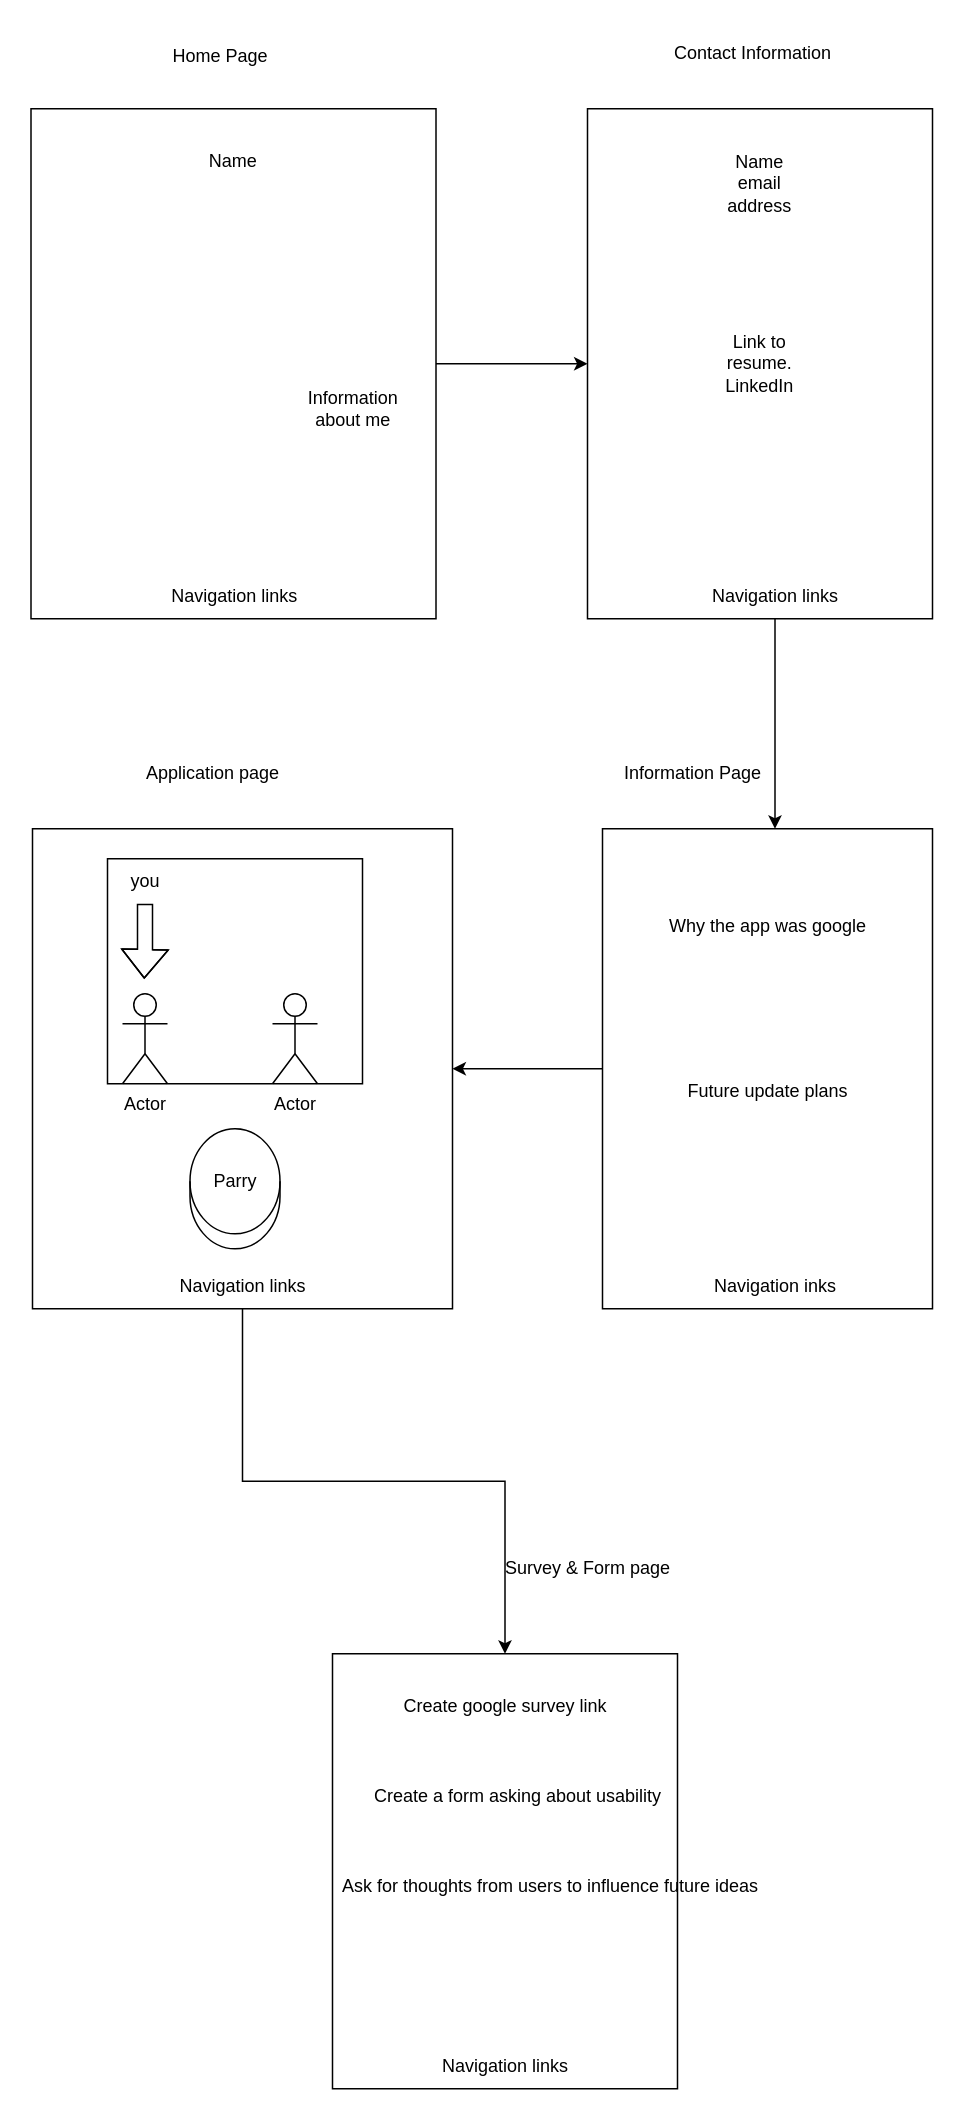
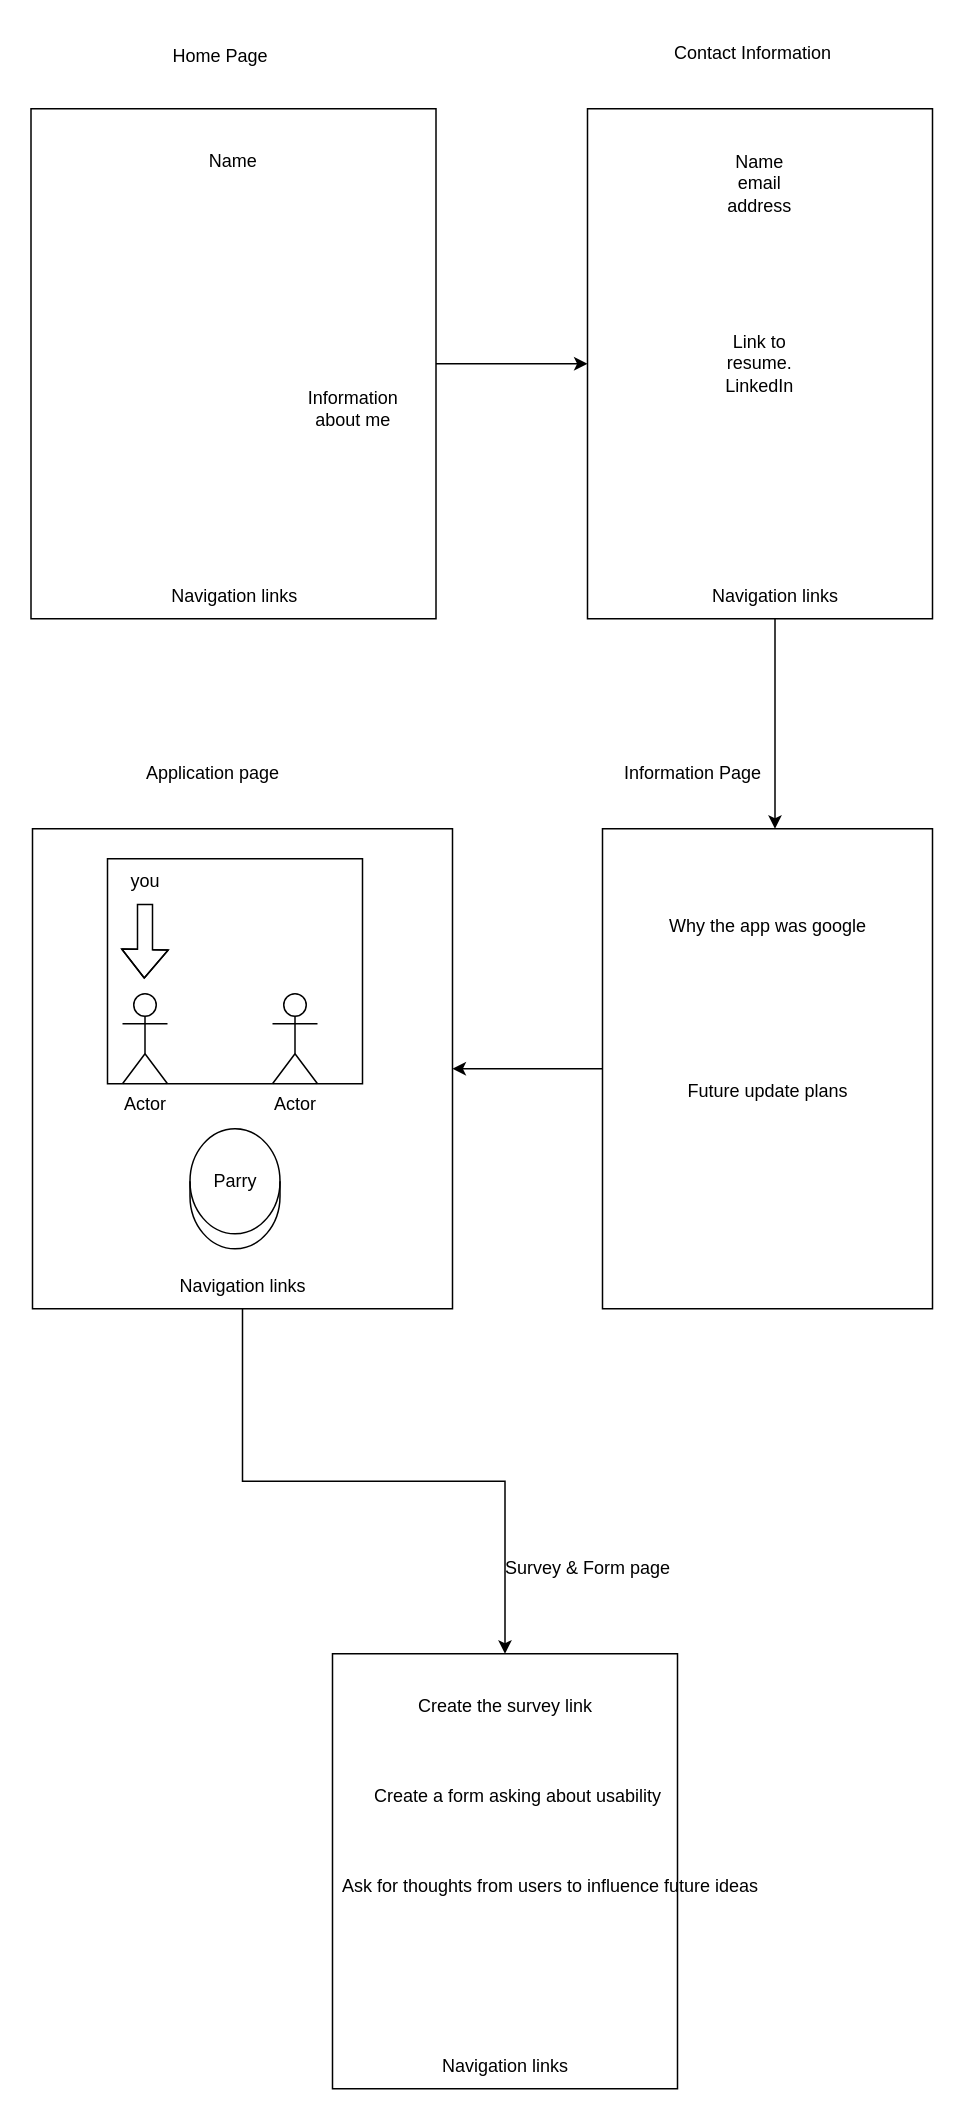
node "Navigation inks": removed
node "Create google survey link": label "Create google survey link" -> "Create the survey link"
